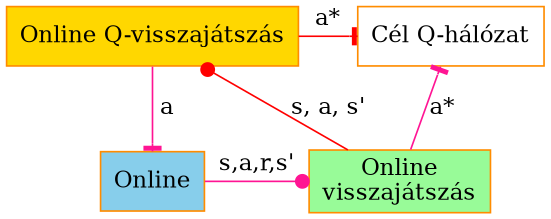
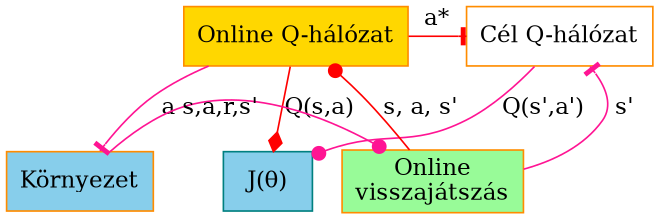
node "Online Q-visszajátszás": label "Online Q-visszajátszás" -> "Online Q-hálózat"
edge "Online visszajátszás" -> "Cél Q-hálózat": label "a*" -> " s'"
node "Online": label "Online" -> "Környezet"
node "J(θ)": added
